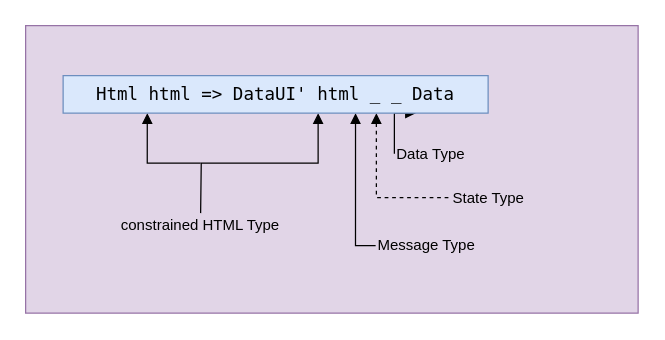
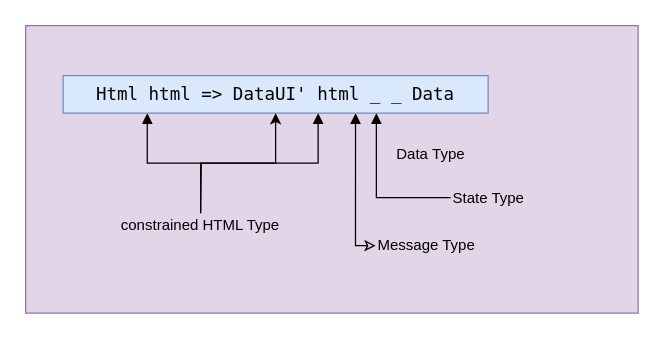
edge "Data Type" -> "Html html => DataUI' html _ _ Data": removed
edge "constrained HTML Type" -> "Html html => DataUI' html _ _ Data": added
edge "State Type" -> "Html html => DataUI' html _ _ Data": style dashed -> solid
edge "Message Type" -> "Html html => DataUI' html _ _ Data": arrowhead none -> classic
